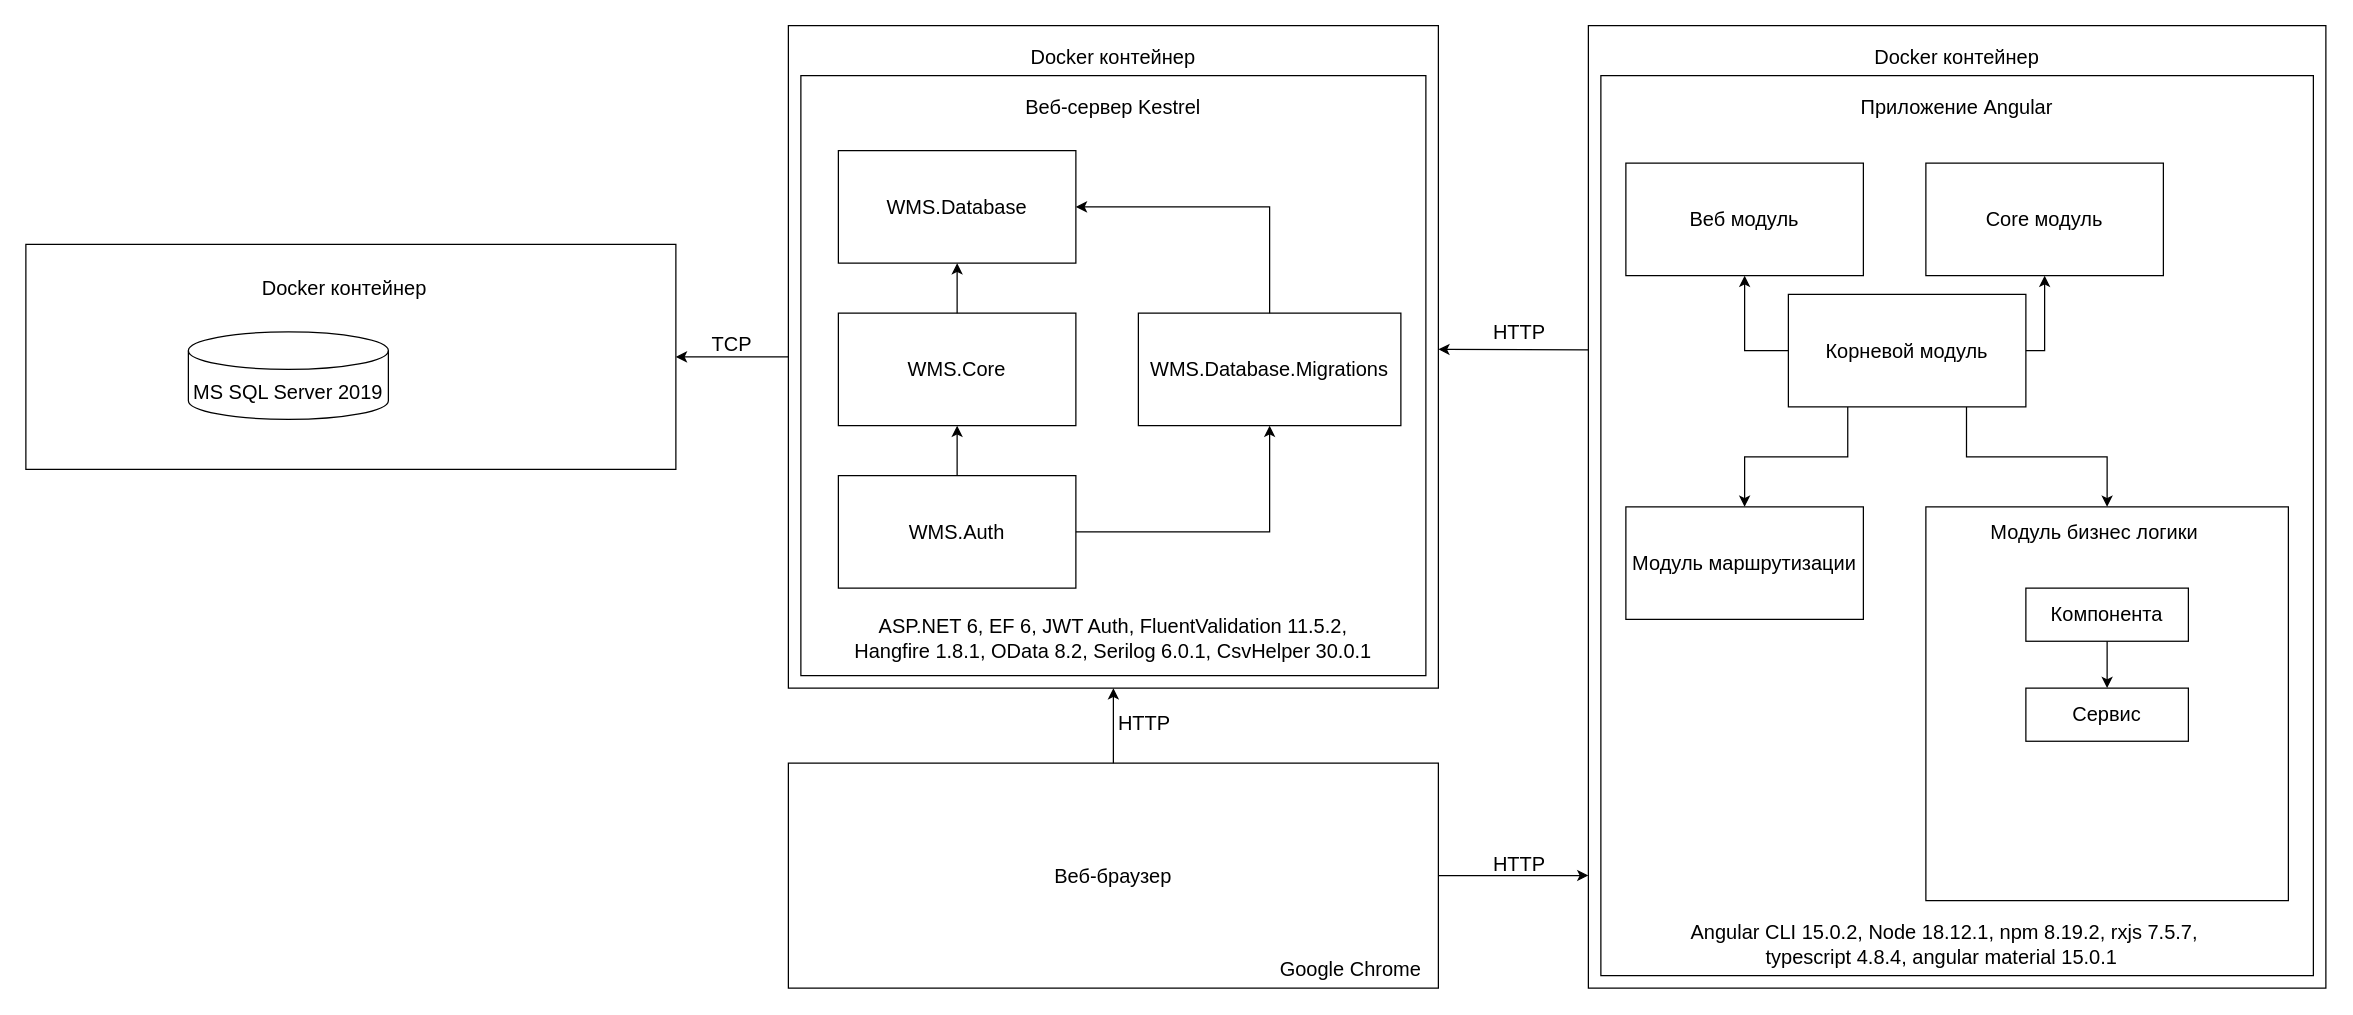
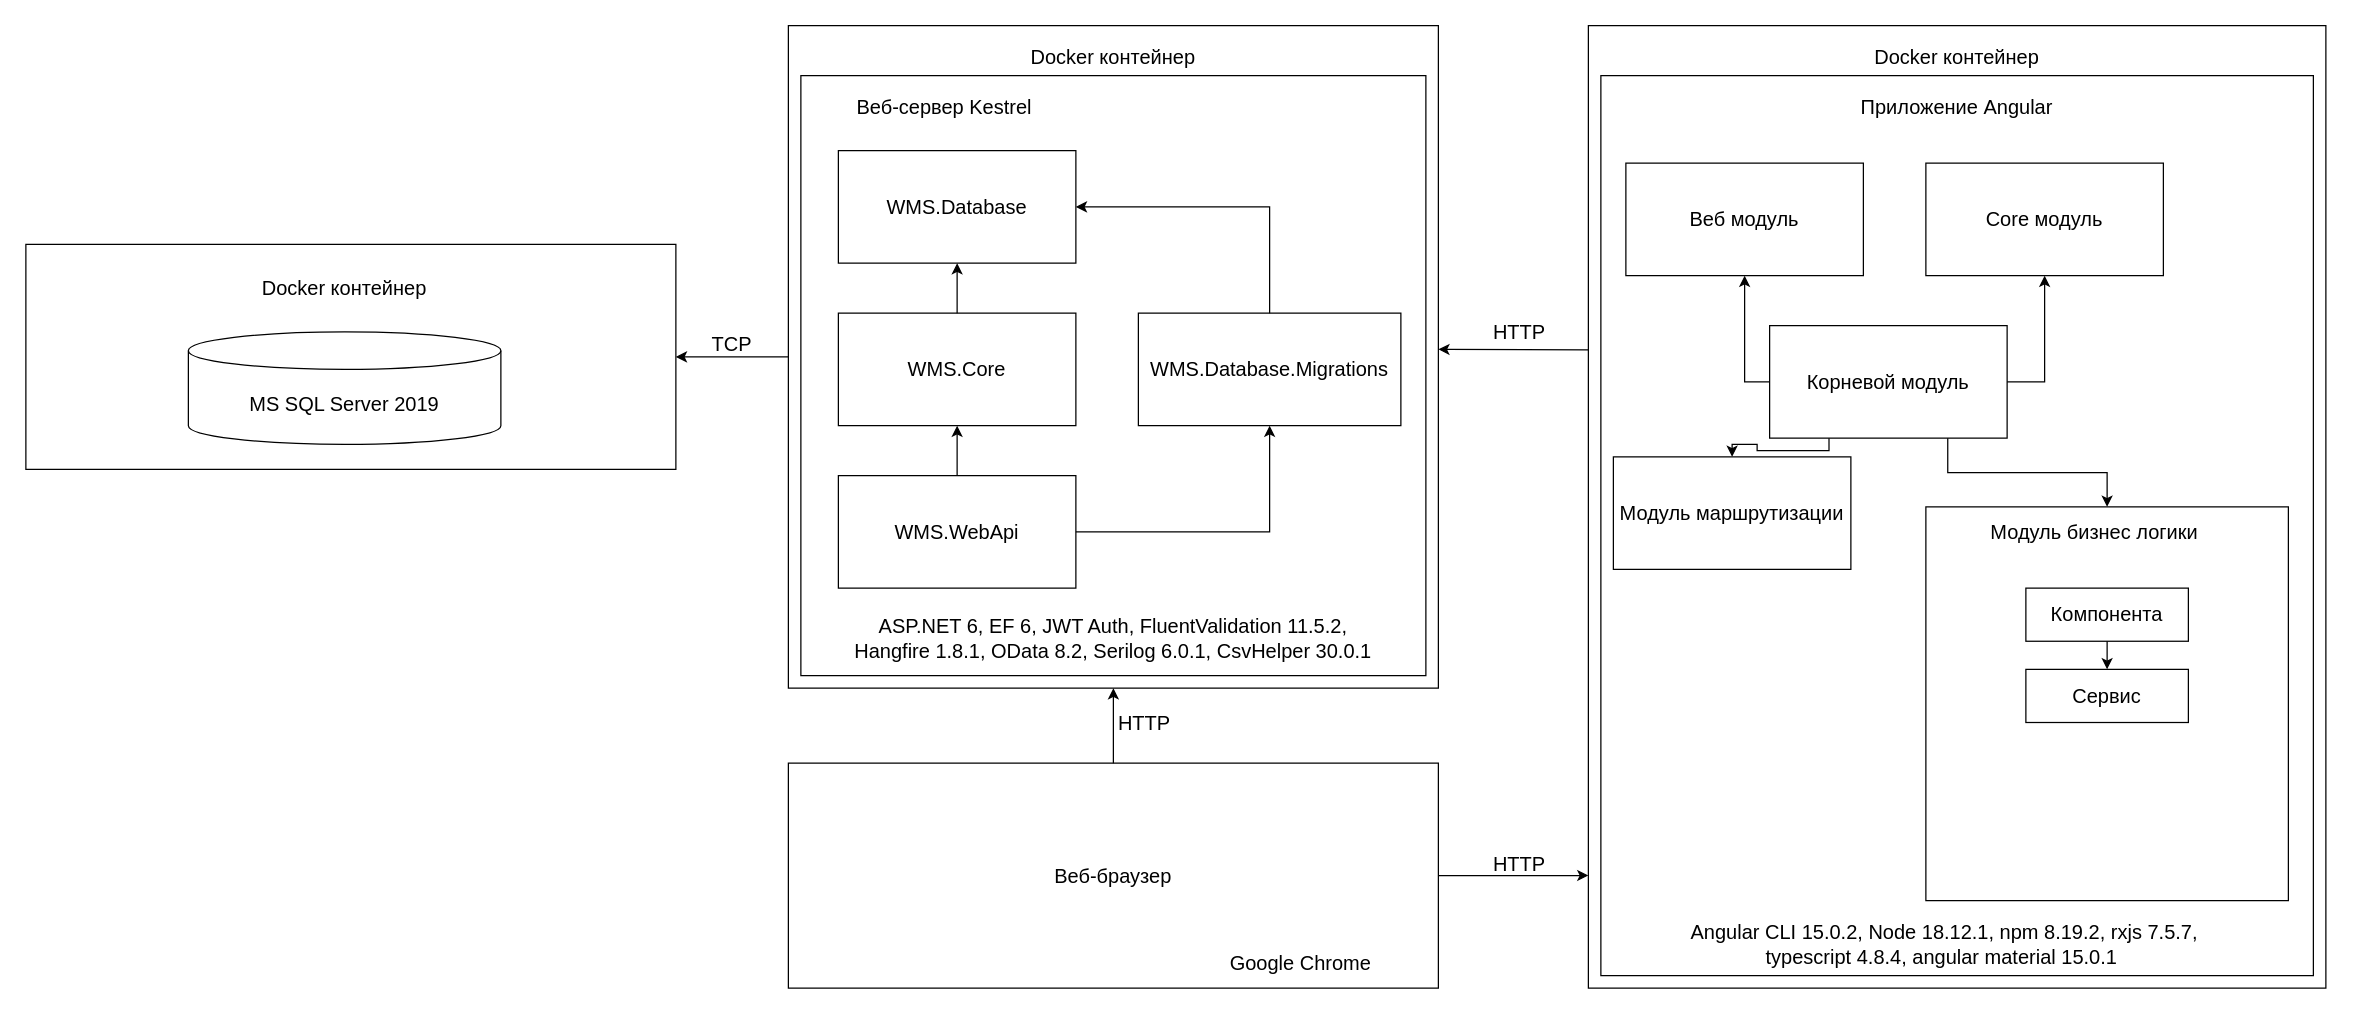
node "Веб-сервер Kestrel": moved (1113, 107) -> (944, 107)
node "Корневой модуль": moved (1907, 351) -> (1888, 382)
node "MS SQL Server 2019": size 200x88 -> 313x113
node "WMS.Auth": label "WMS.Auth" -> "WMS.WebApi"
node "Модуль маршрутизации": moved (1744, 563) -> (1732, 513)
node "Сервис": moved (2107, 715) -> (2107, 696)
node "Google Chrome": moved (1351, 969) -> (1301, 963)
